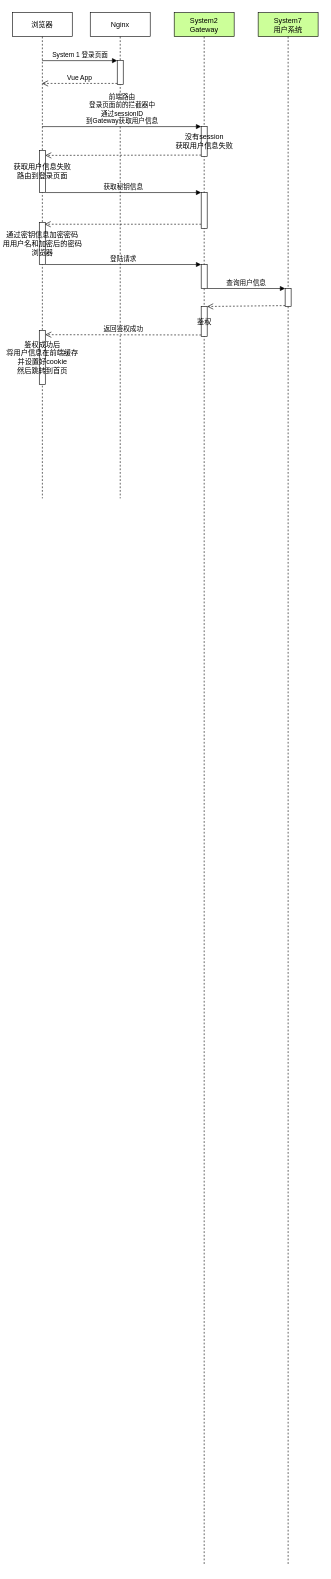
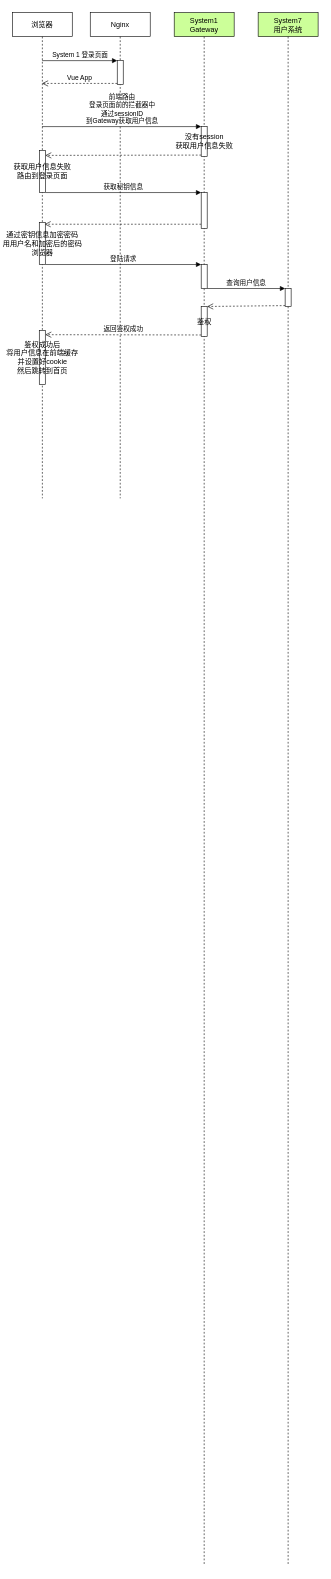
node "System2 Gateway": label "System2 Gateway" -> "System1 Gateway"
